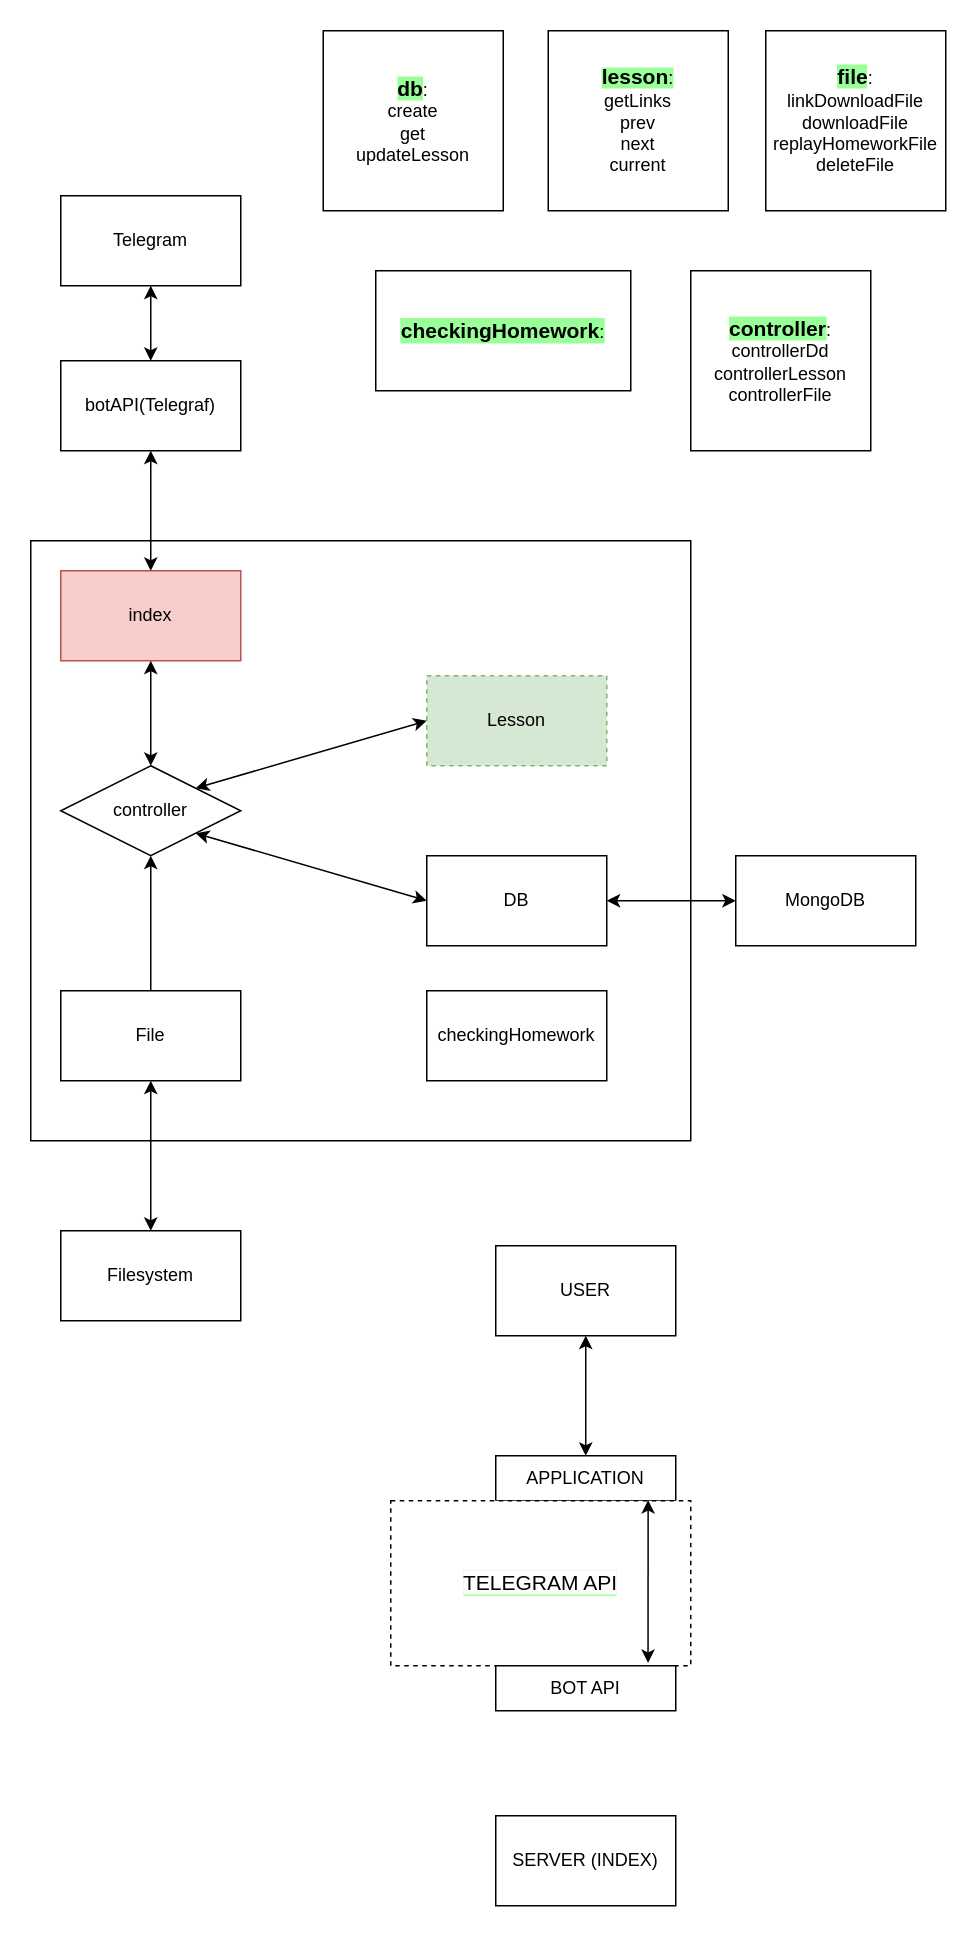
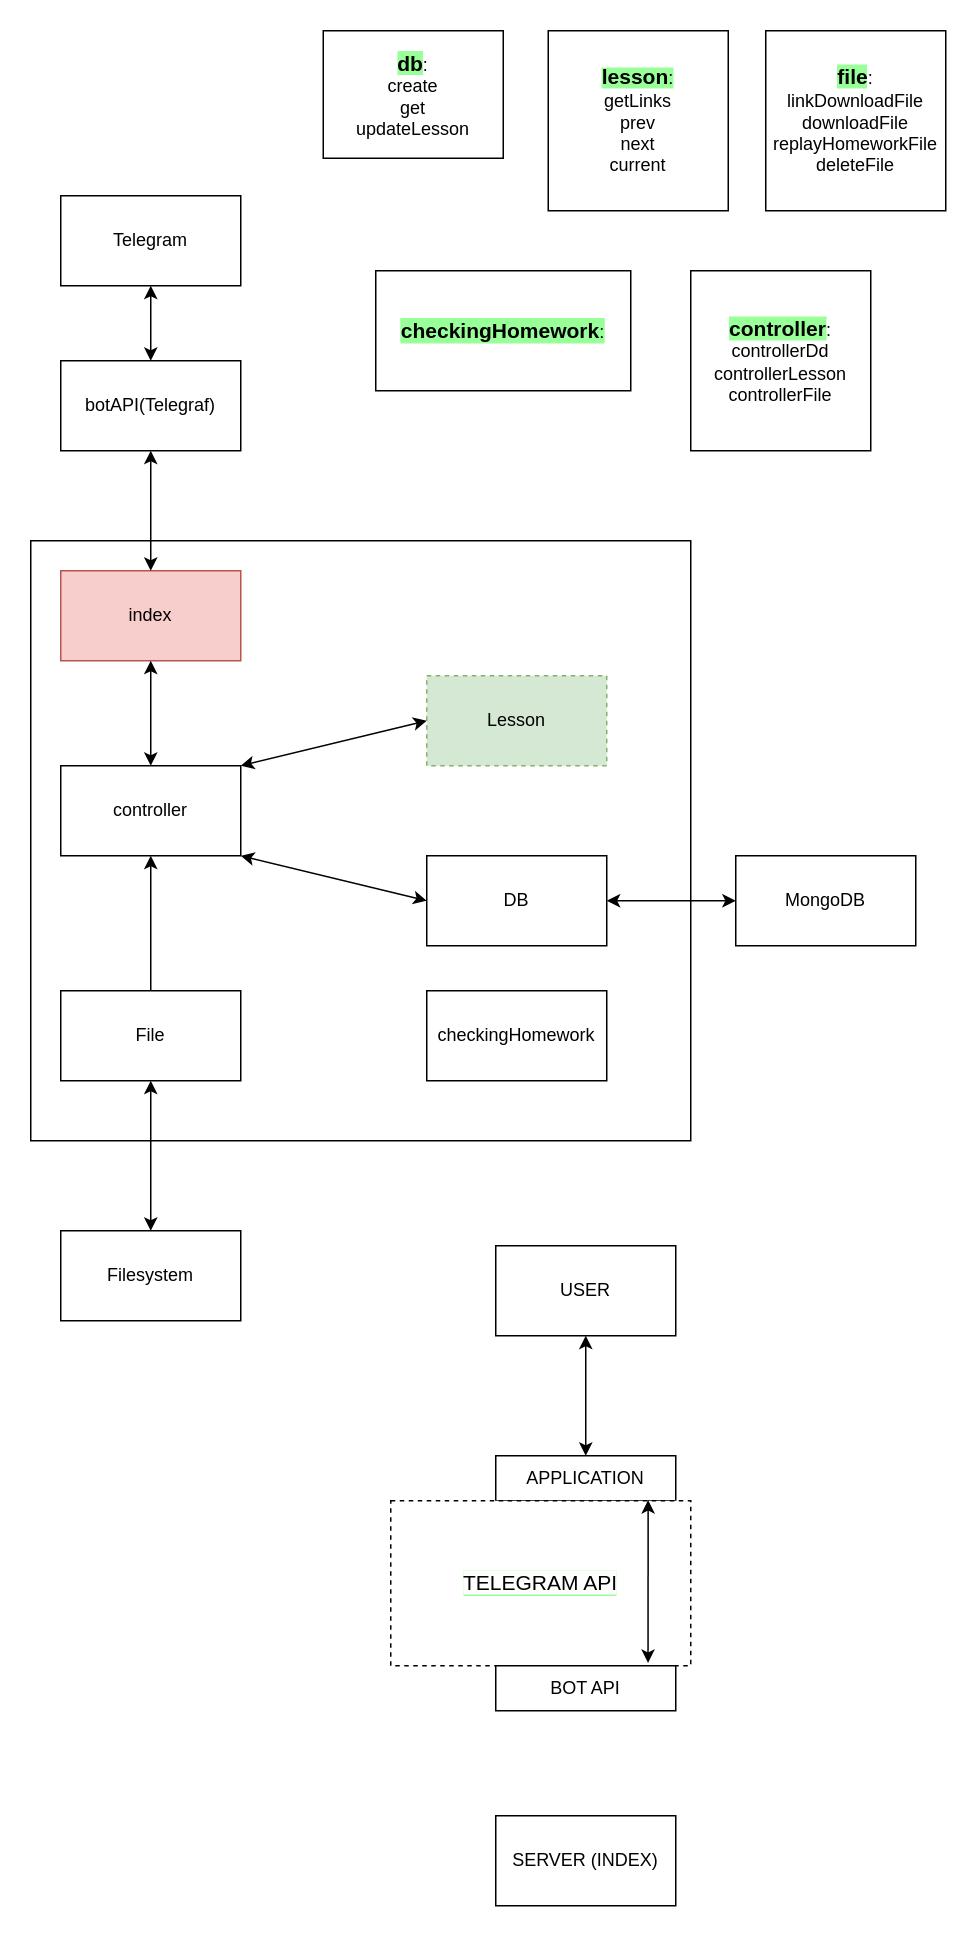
node "db: create get updateLesson": size 180x180 -> 180x128
node "controller": shape diamond -> rectangle
